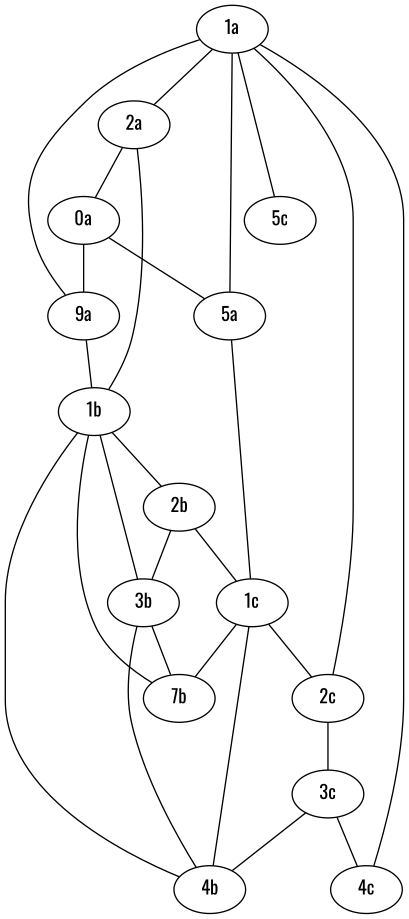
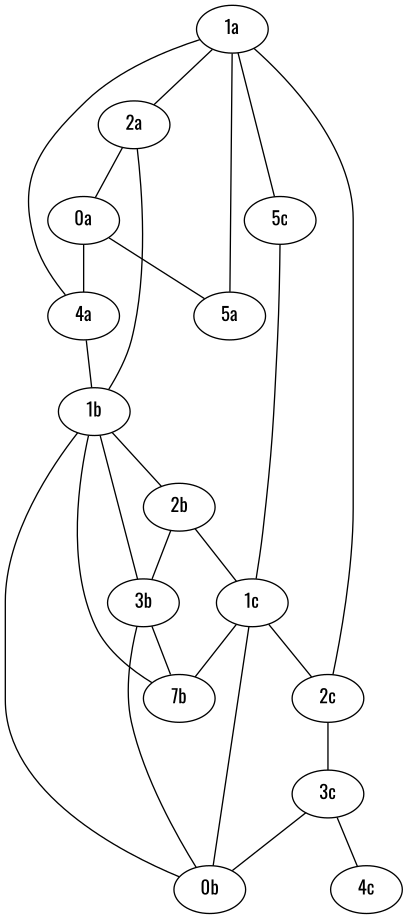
node "9a": label "9a" -> "4a"
edge "1a" -- "4c": removed
edge "5a" -- "1c": now "5c" -- "1c"
node "4b": label "4b" -> "0b"
